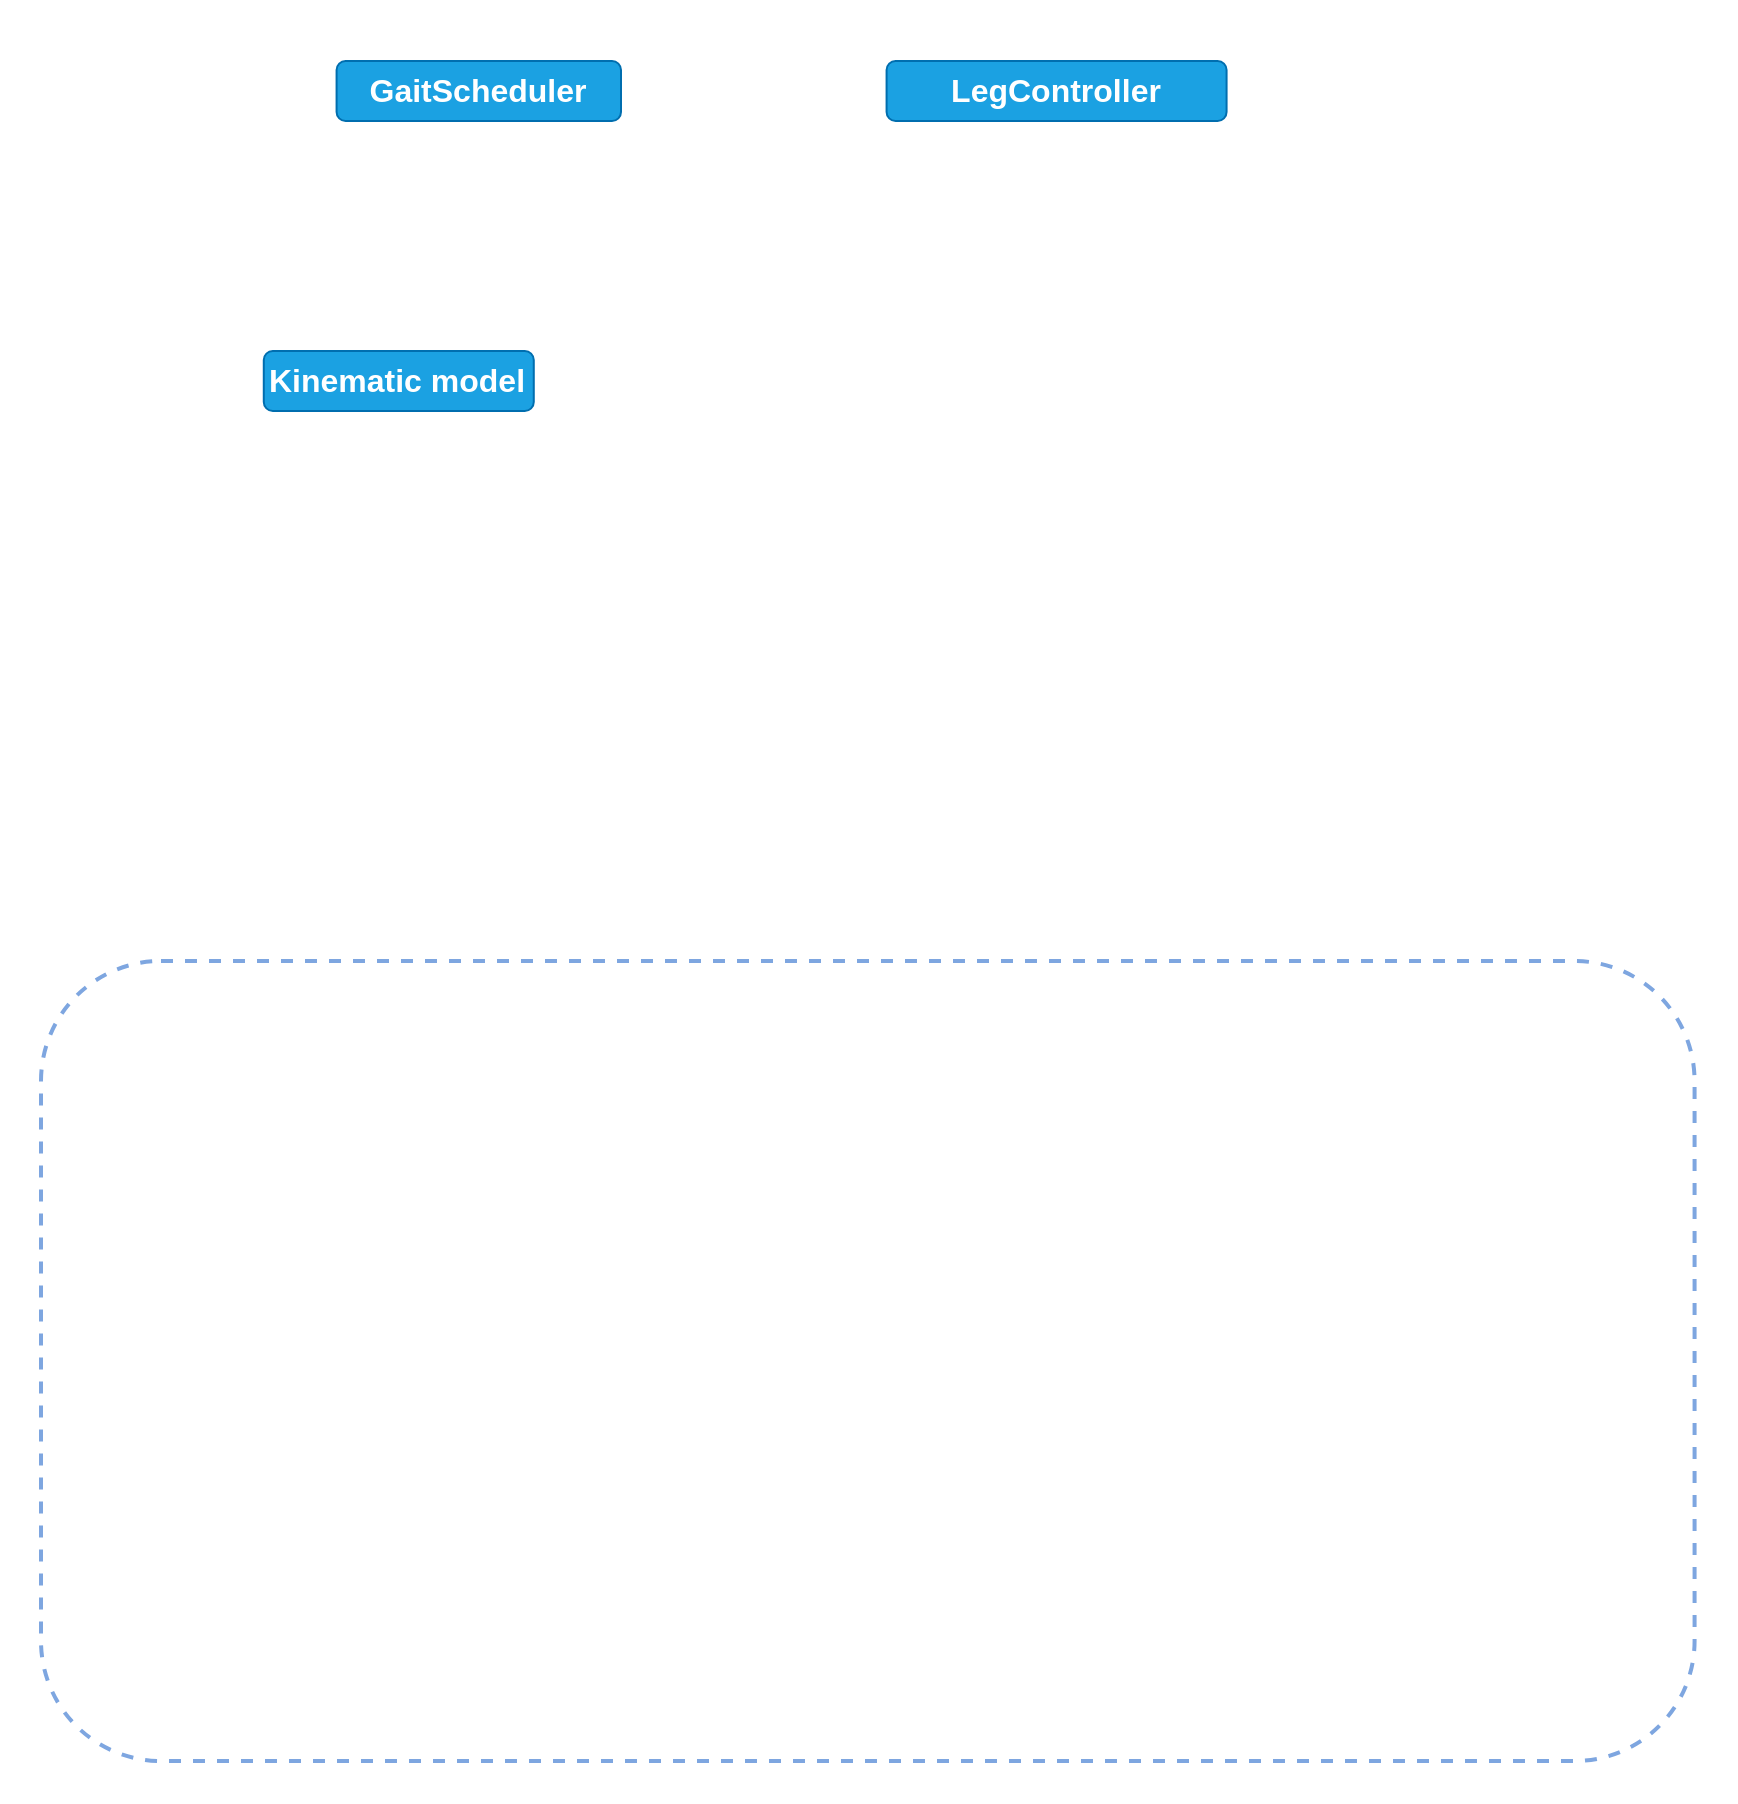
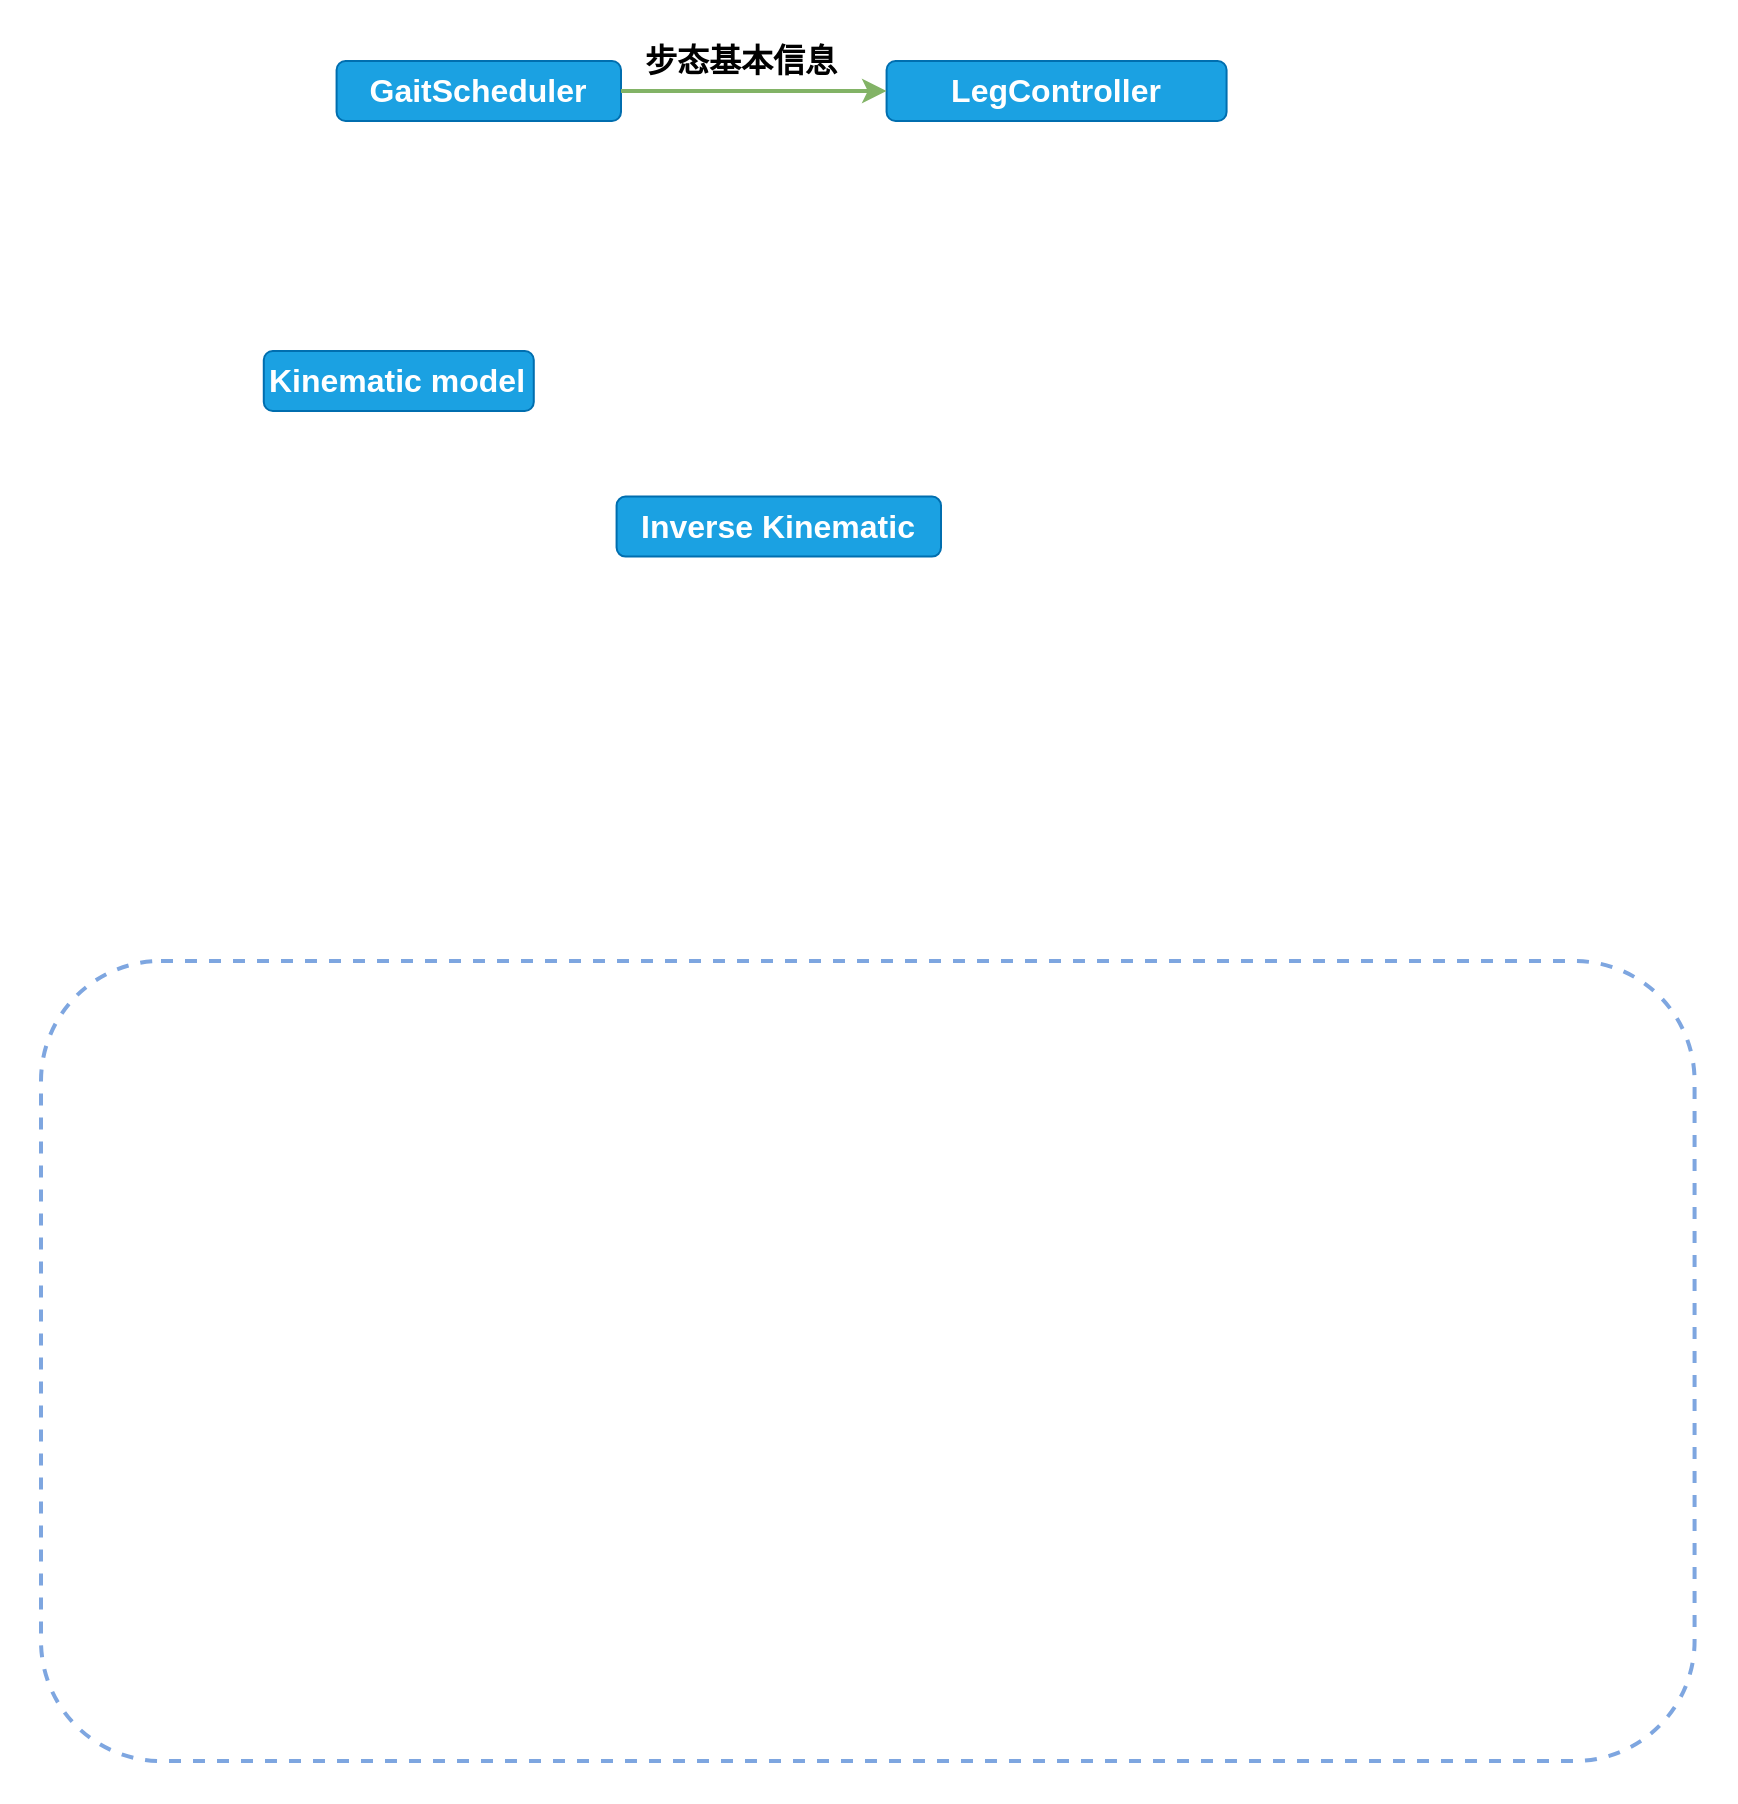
node "步态基本信息": added
edge "GaitScheduler" -> "LegController": added
node "Inverse Kinematic": added
